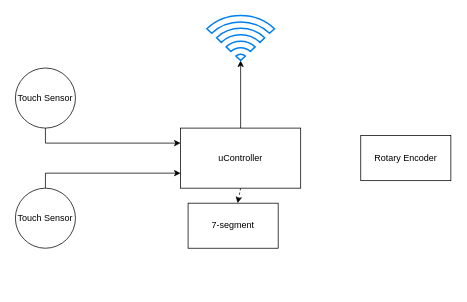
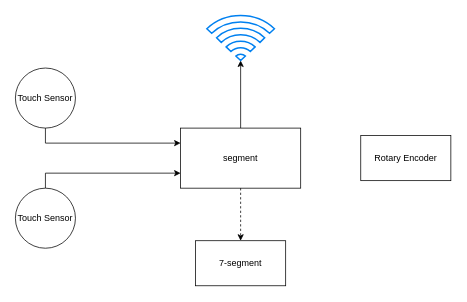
node "uController": label "uController" -> "segment"
node "7-segment": moved (233, 225) -> (240, 263)
